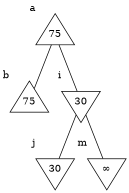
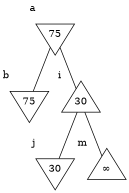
node "75 a": shape triangle -> invtriangle
node "75 b": shape triangle -> invtriangle
node "30 i": shape invtriangle -> triangle
node "∞ m": shape invtriangle -> triangle
